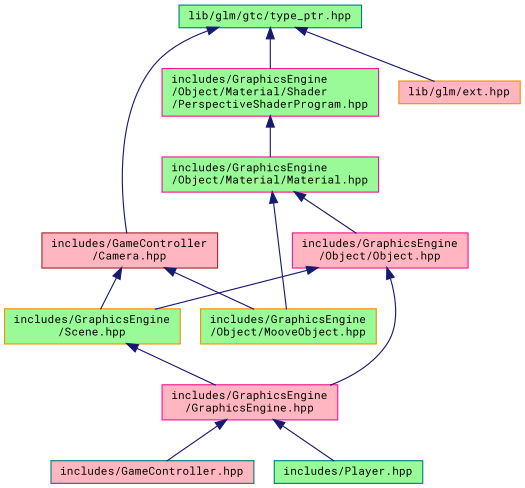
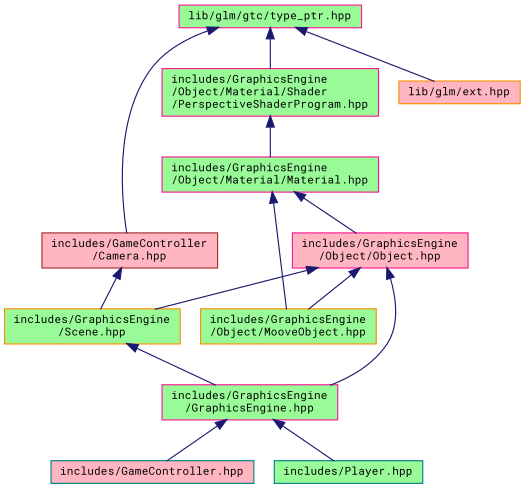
node "lib/glm/gtc/type_ptr.hpp": color teal -> deeppink
edge "includes/GraphicsEngine /Object/MooveObject.hpp" -> "includes/GameController /Camera.hpp": now "includes/GraphicsEngine /Object/MooveObject.hpp" -> "includes/GraphicsEngine /Object/Object.hpp"
node "includes/GraphicsEngine /GraphicsEngine.hpp": fillcolor lightpink -> palegreen
